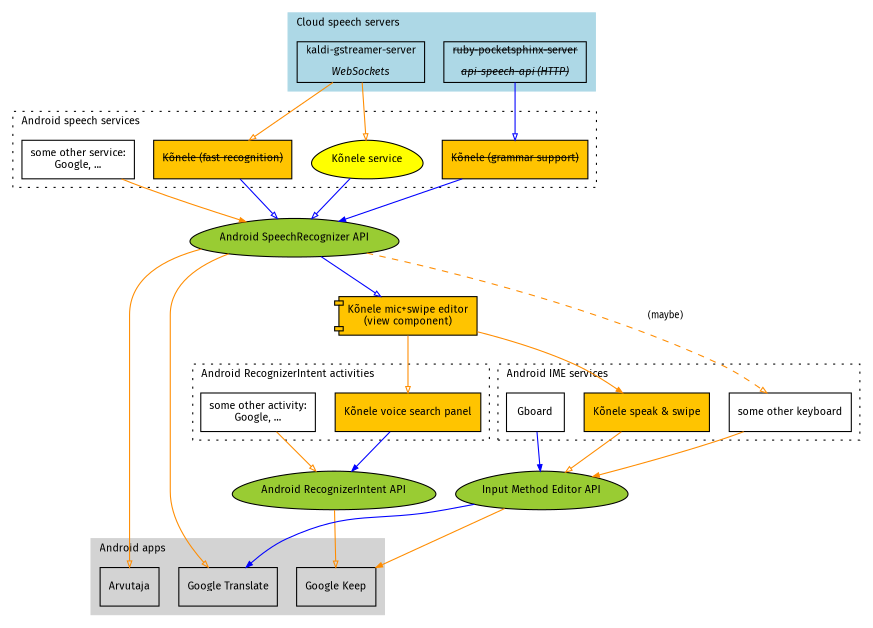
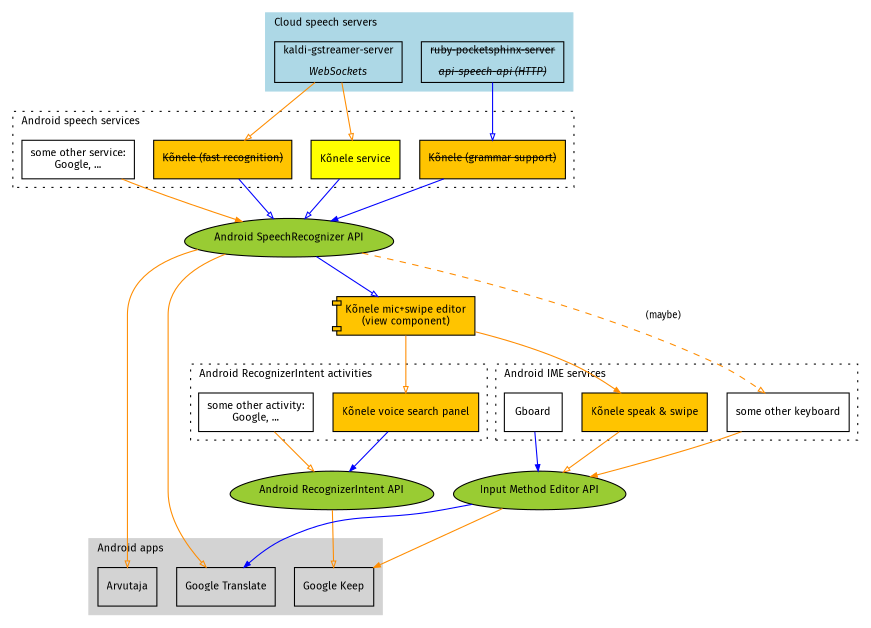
node "Kõnele service": shape egg -> box
